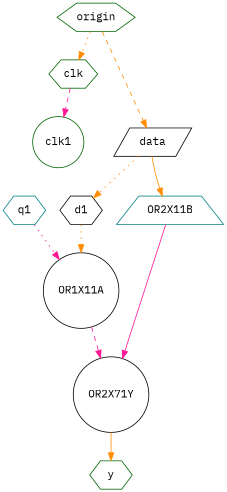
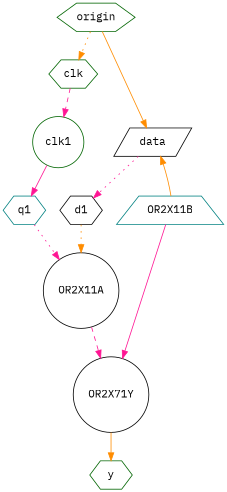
edge "origin" -> "data": style dashed -> solid
edge "data" -> "OR2X11B": reversed
edge "data" -> "d1": color darkorange -> deeppink
edge "clk1" -> "q1": added
node "OR1X11A": label "OR1X11A" -> "OR2X11A"
